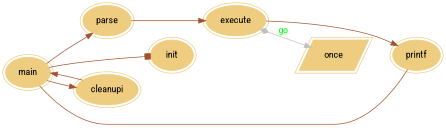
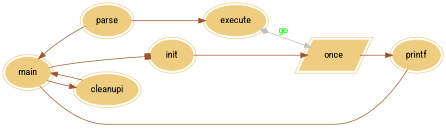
edge "execute" -> "printf": now "once" -> "printf"
edge "main" -> "parse": reversed
edge "init" -> "once": added
